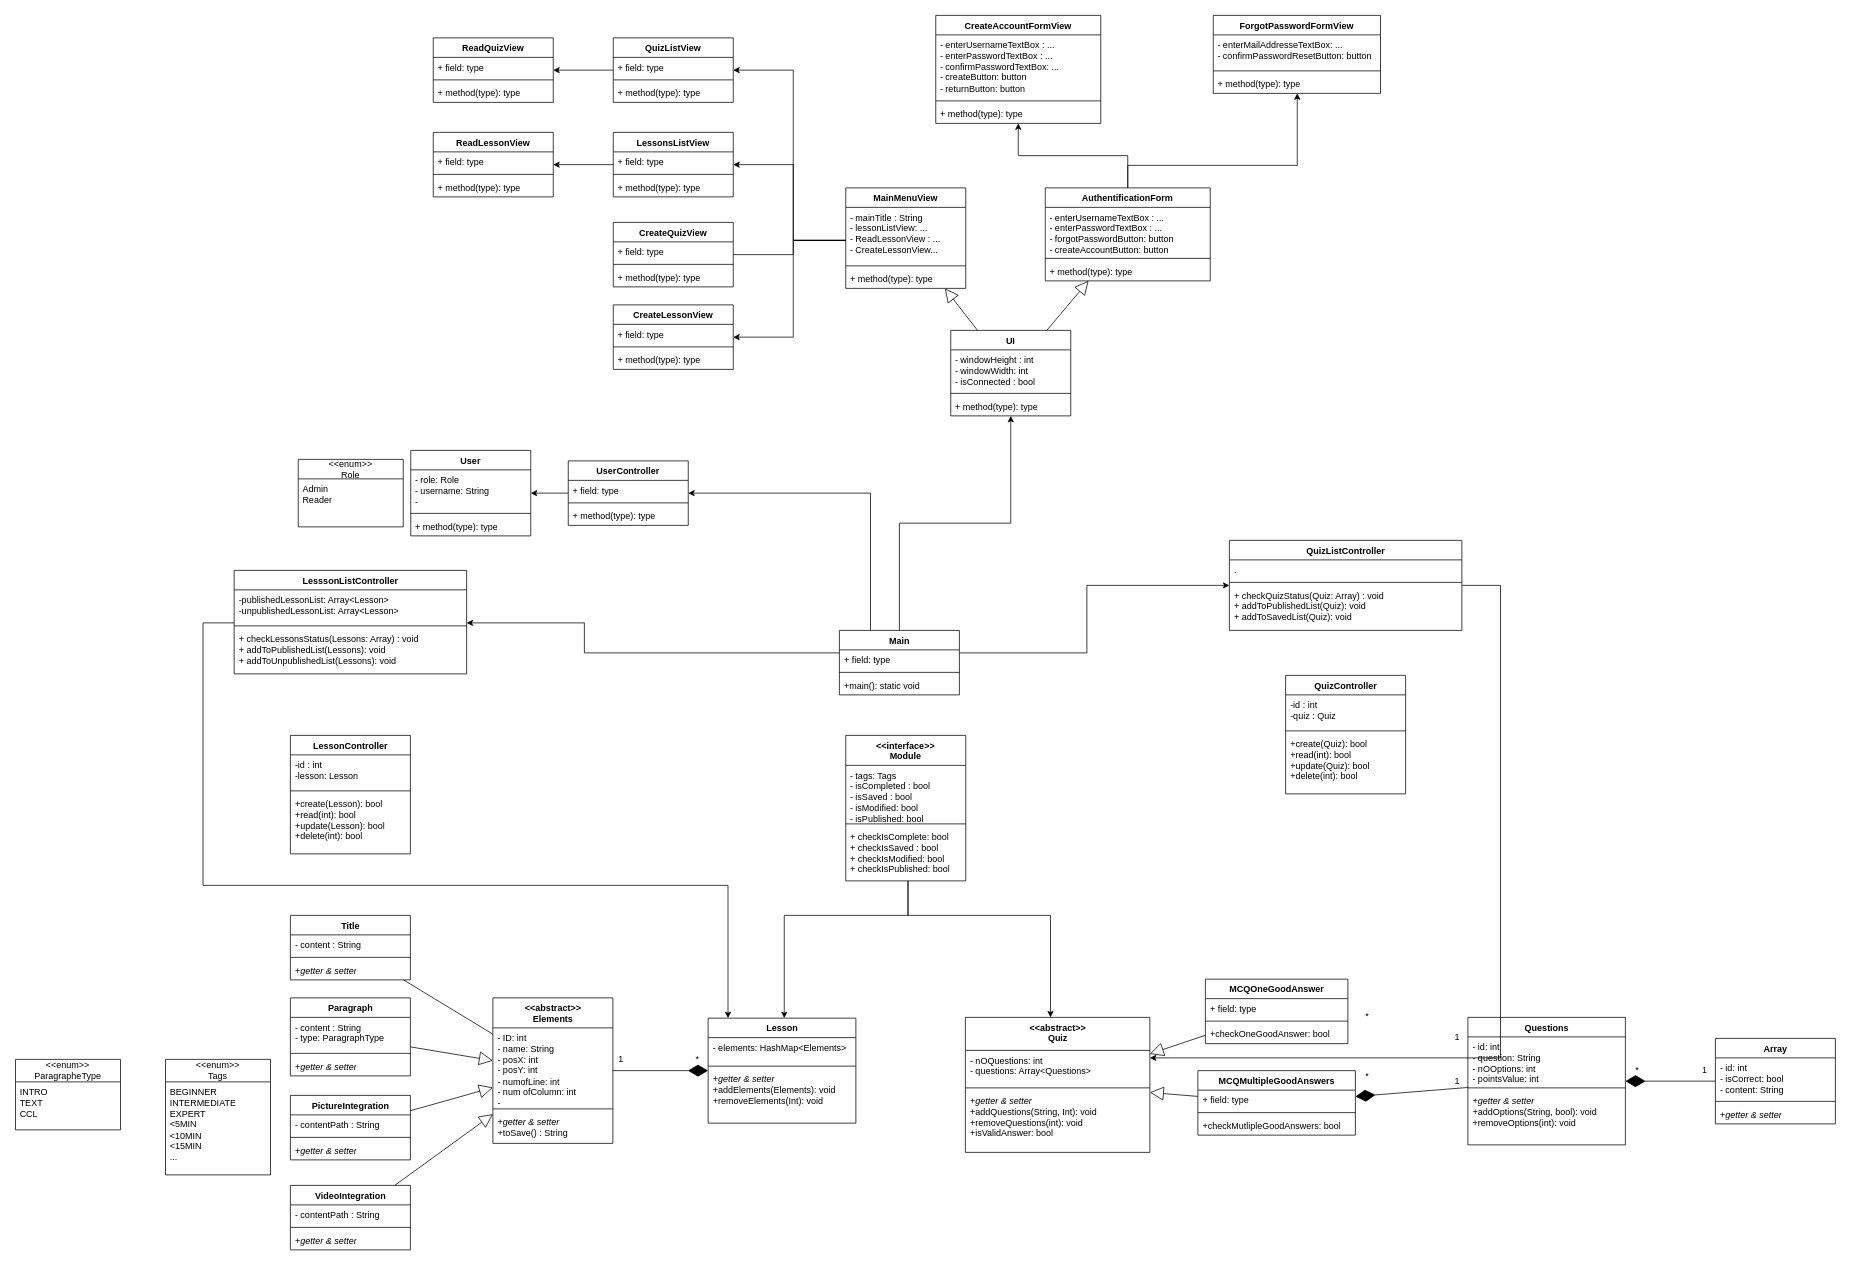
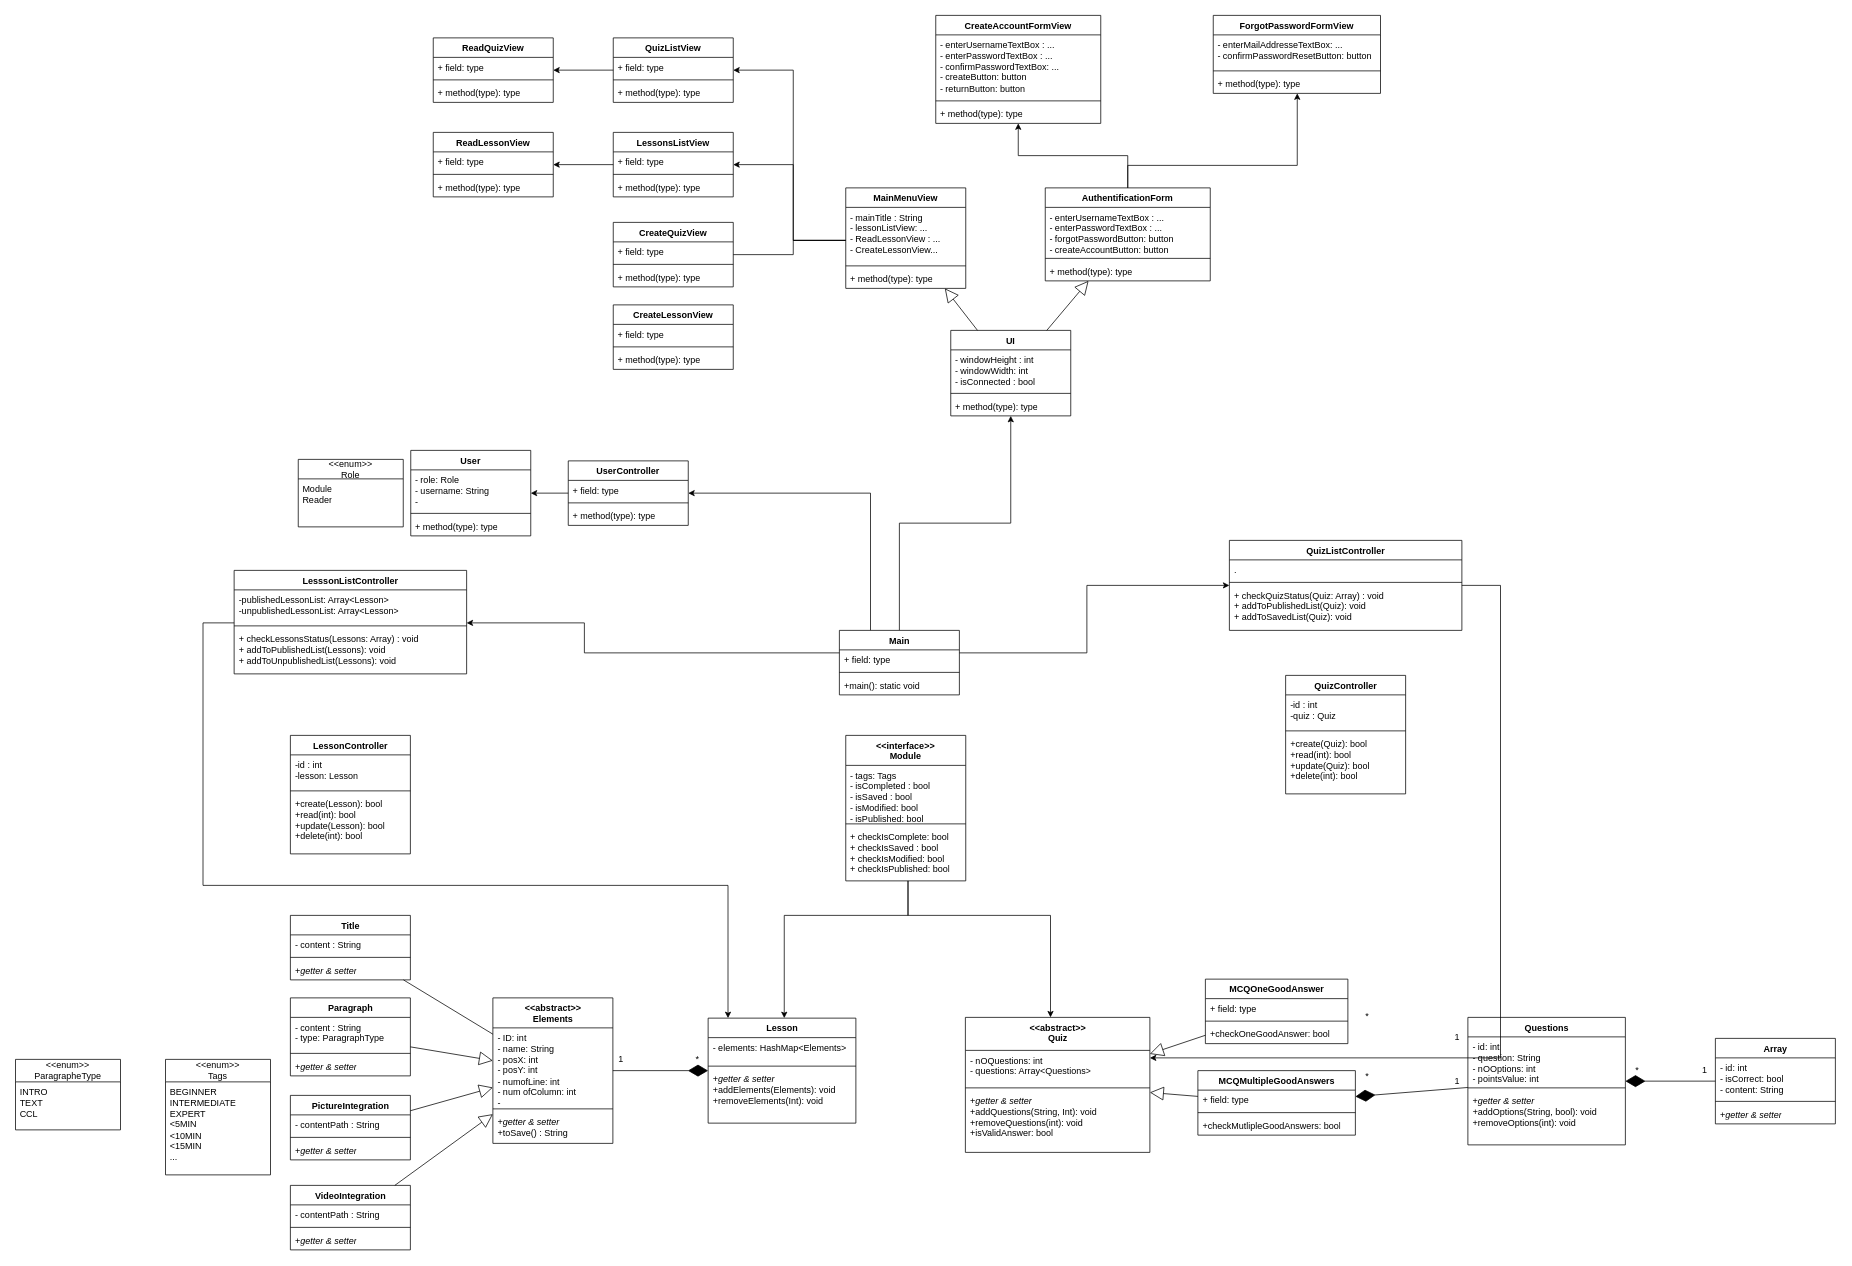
edge "MainMenuView" -> "CreateLessonView": removed
node "Admin Reader": label "Admin Reader" -> "Module Reader"
